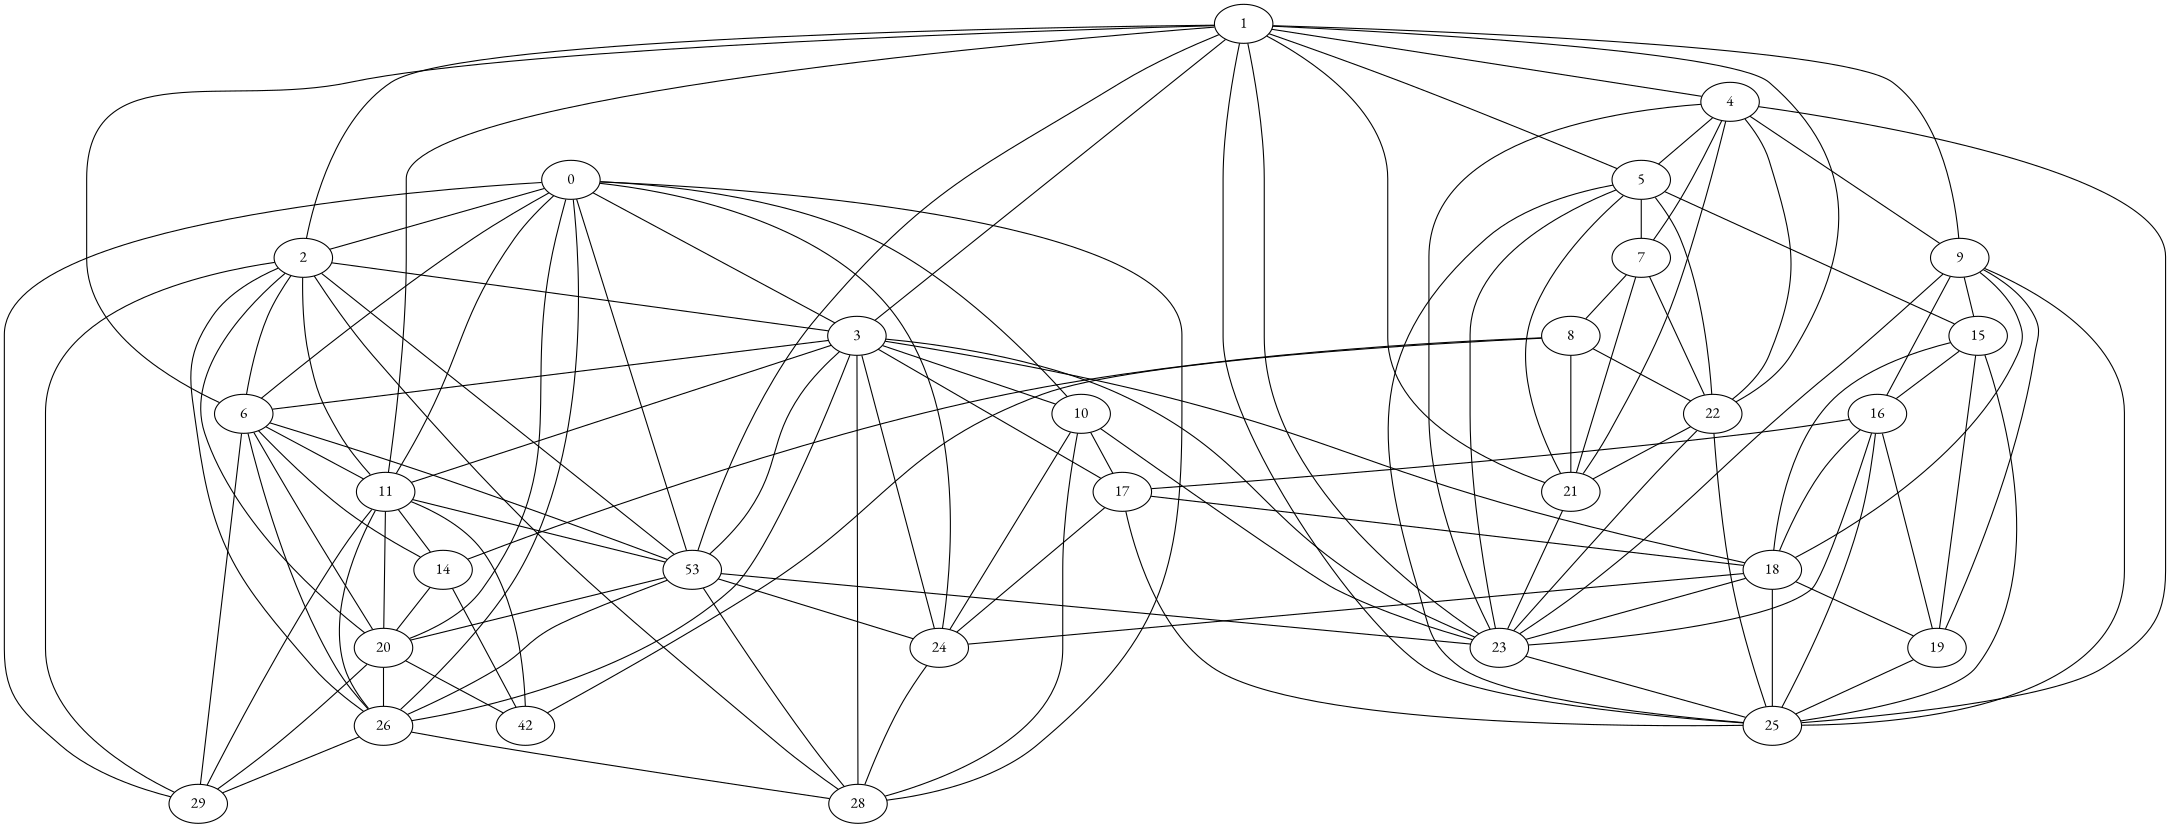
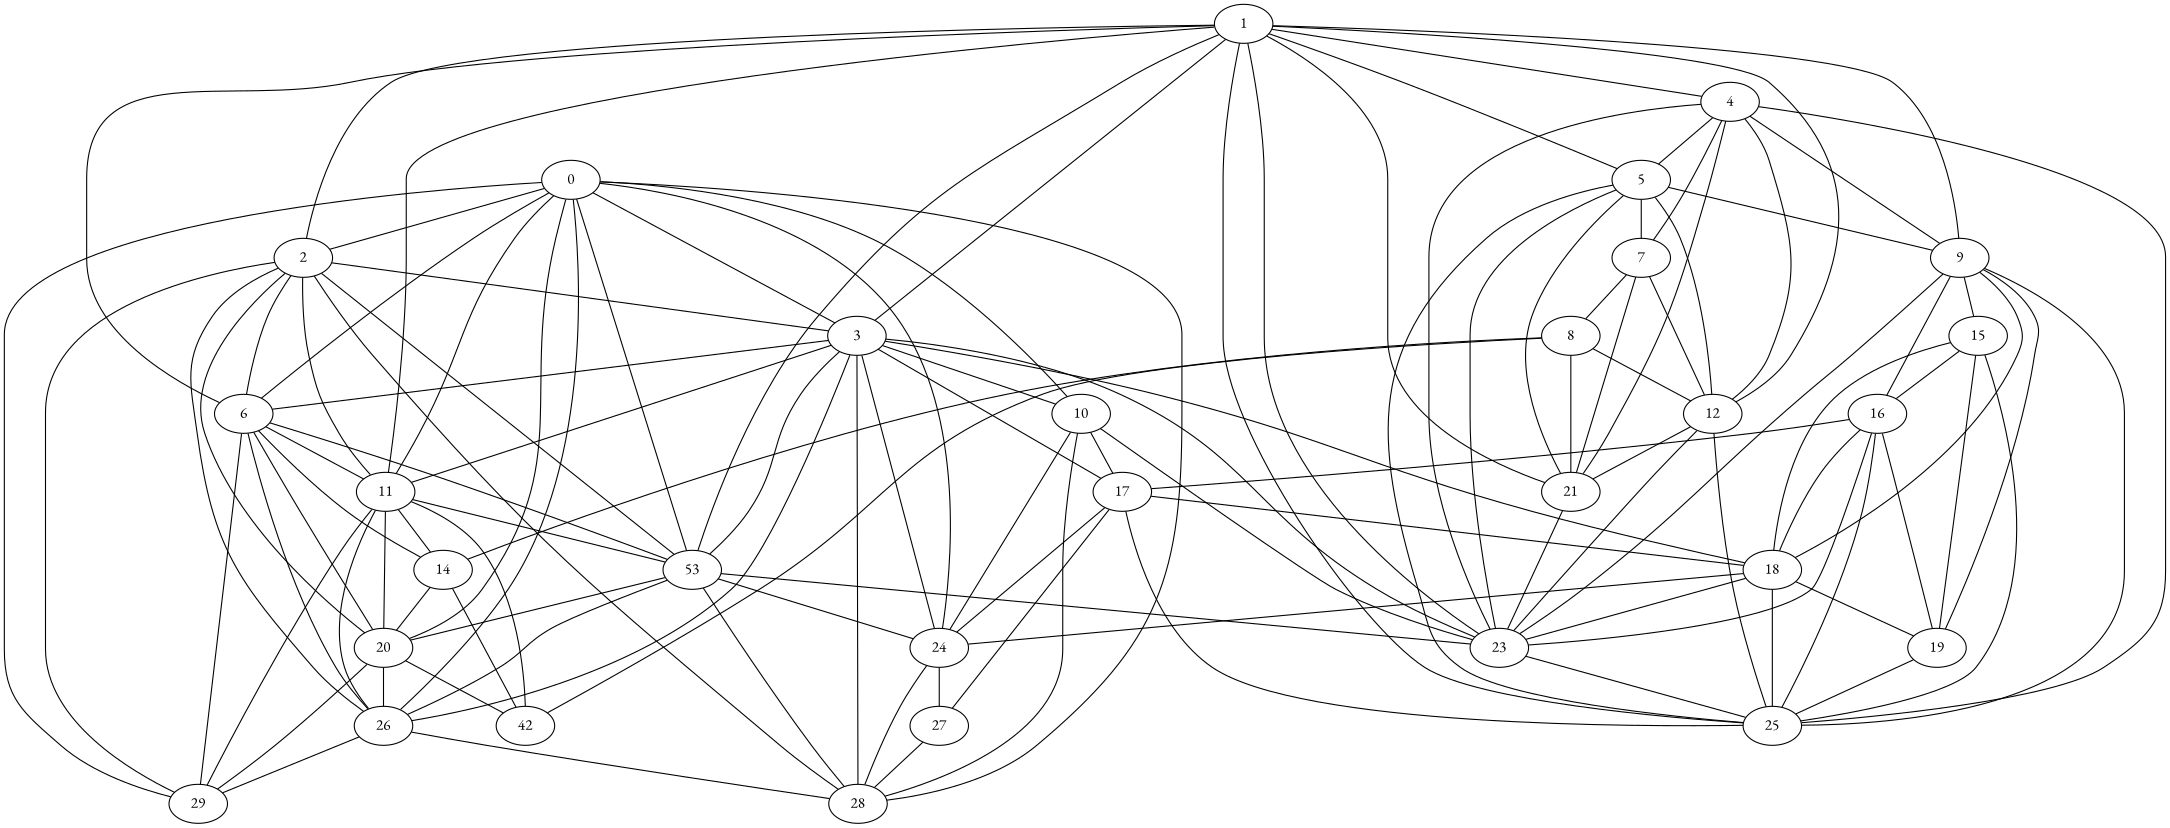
edge "5" -- "15": now "5" -- "9"
node "22": label "22" -> "12"
node "27": added
